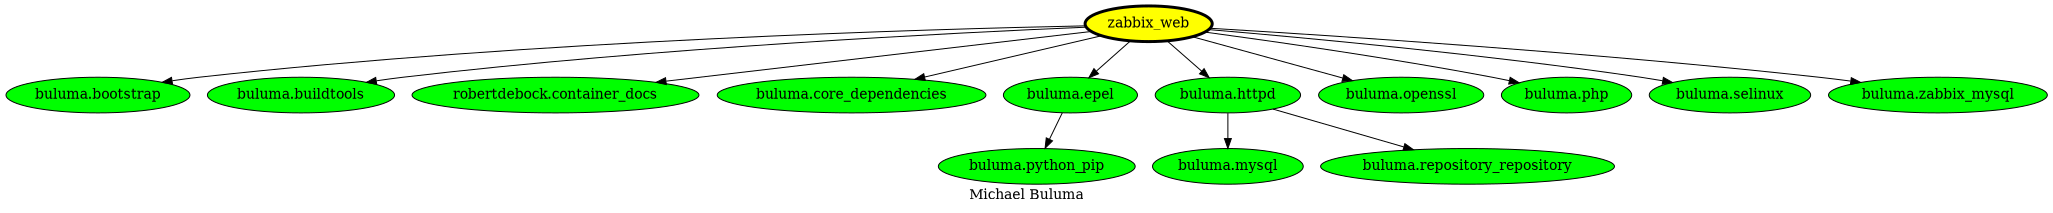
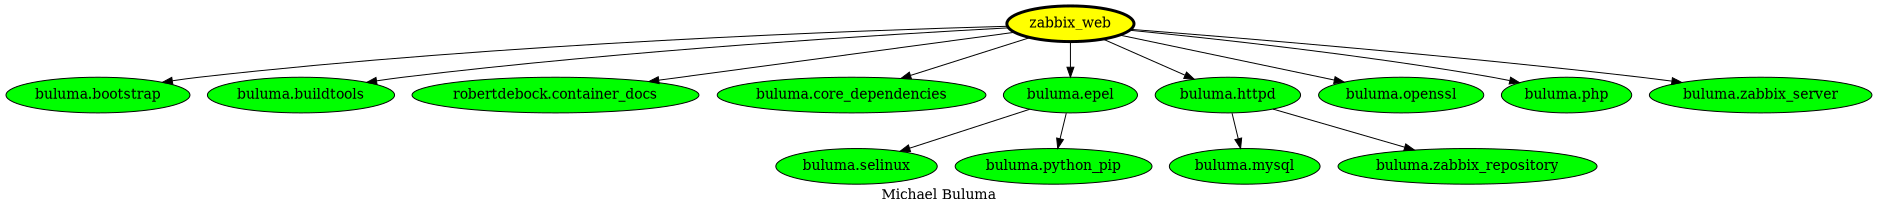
edge "zabbix_web" -> "buluma.selinux": now "buluma.epel" -> "buluma.selinux"
node "buluma.zabbix_mysql": label "buluma.zabbix_mysql" -> "buluma.zabbix_server"
node "buluma.repository_repository": label "buluma.repository_repository" -> "buluma.zabbix_repository"
